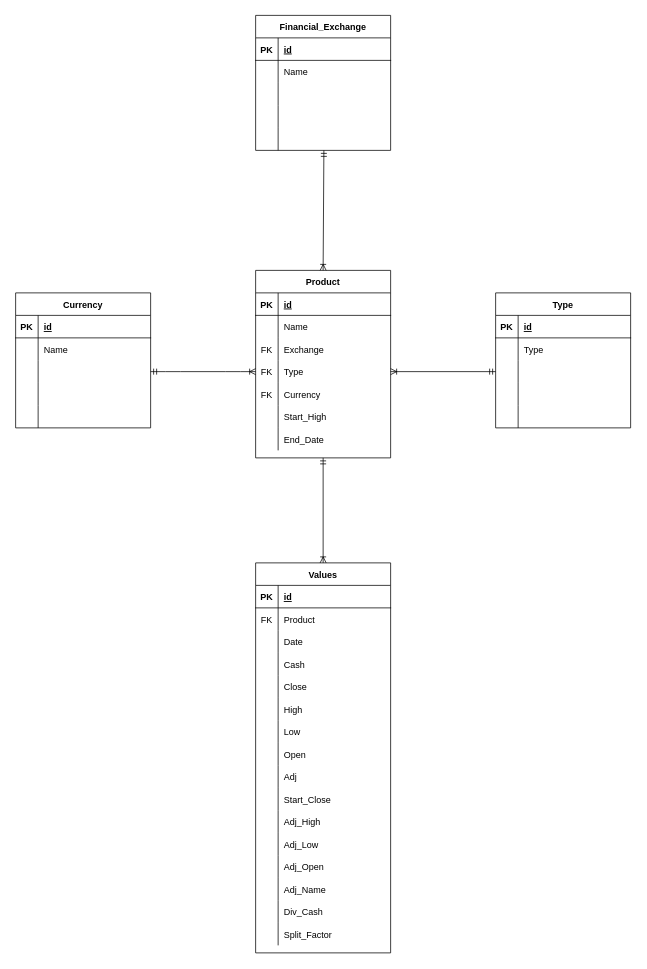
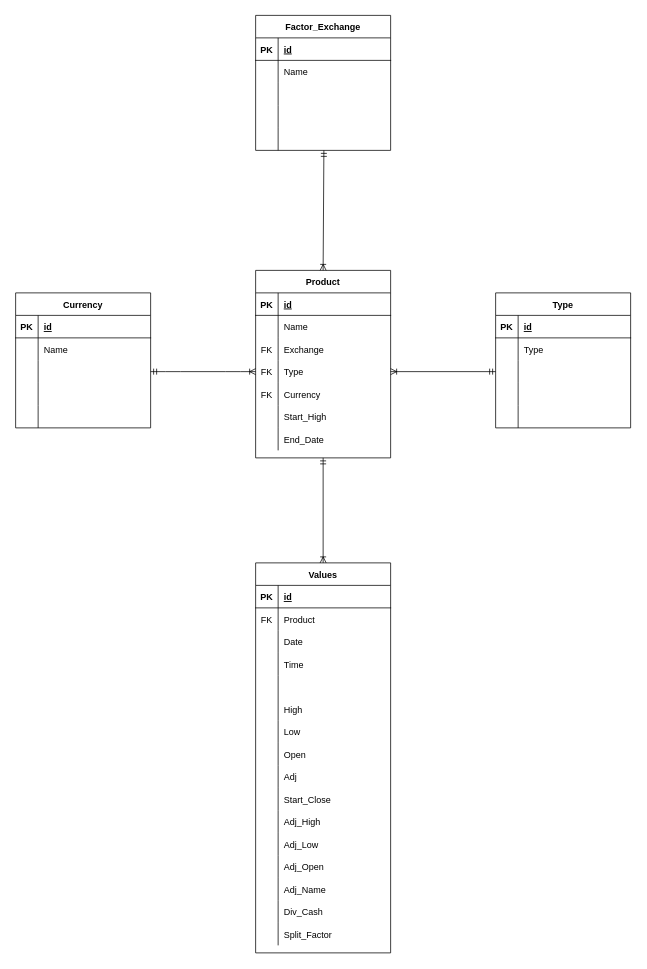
node "Financial_Exchange": label "Financial_Exchange" -> "Factor_Exchange"
node "Cash": label "Cash" -> "Time"
node "Close": removed
